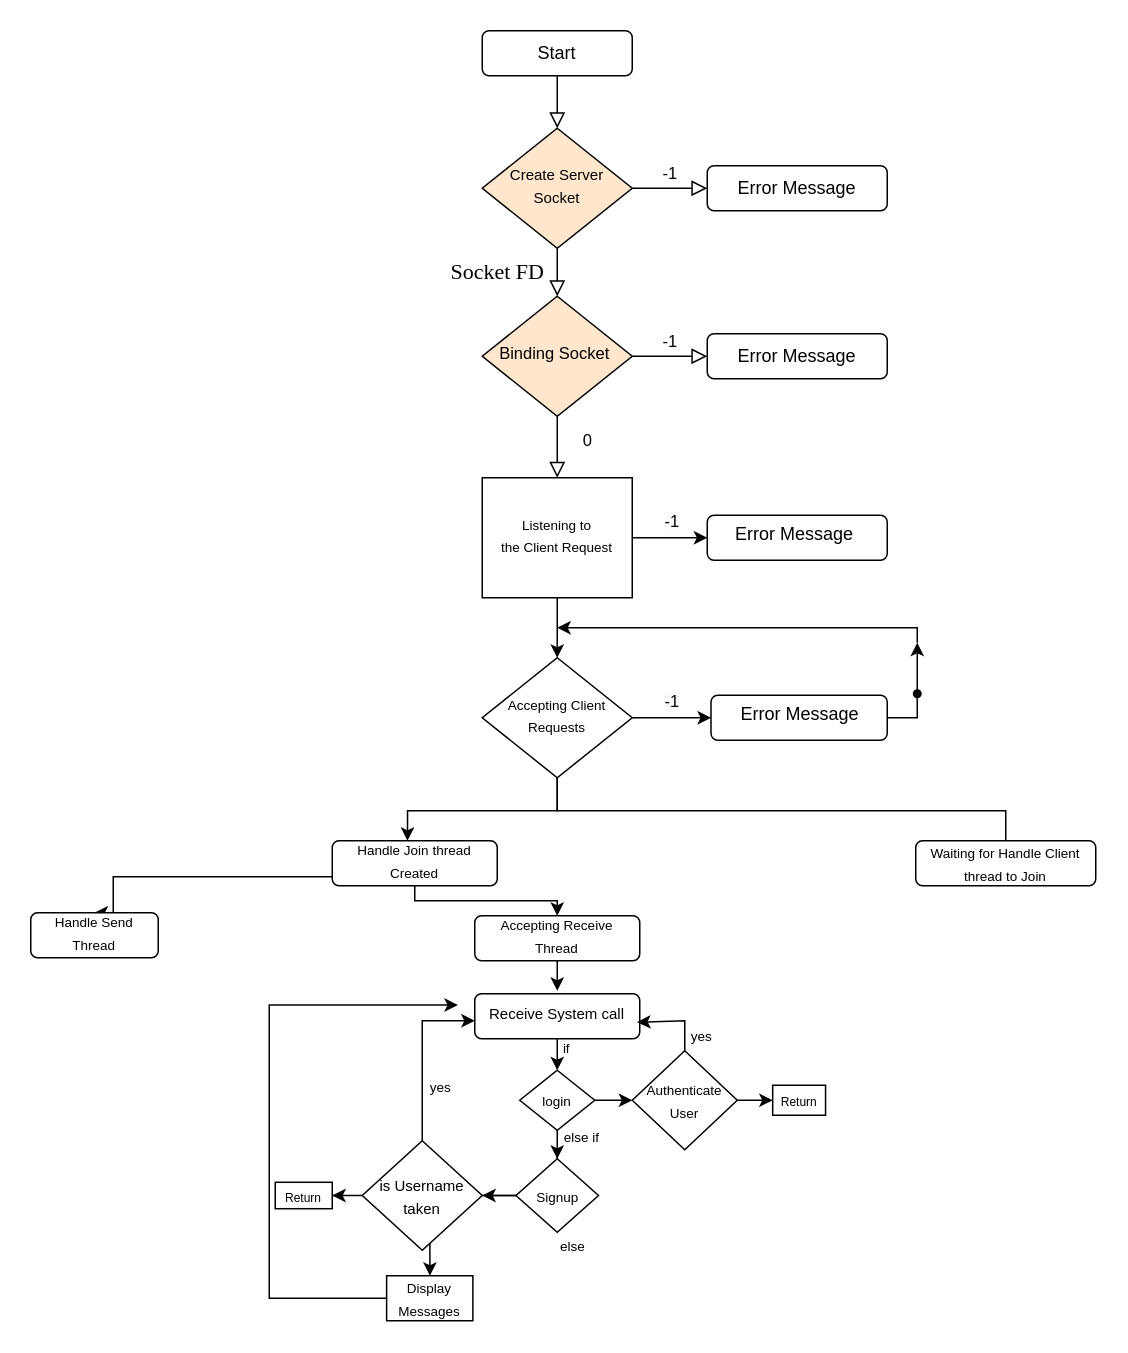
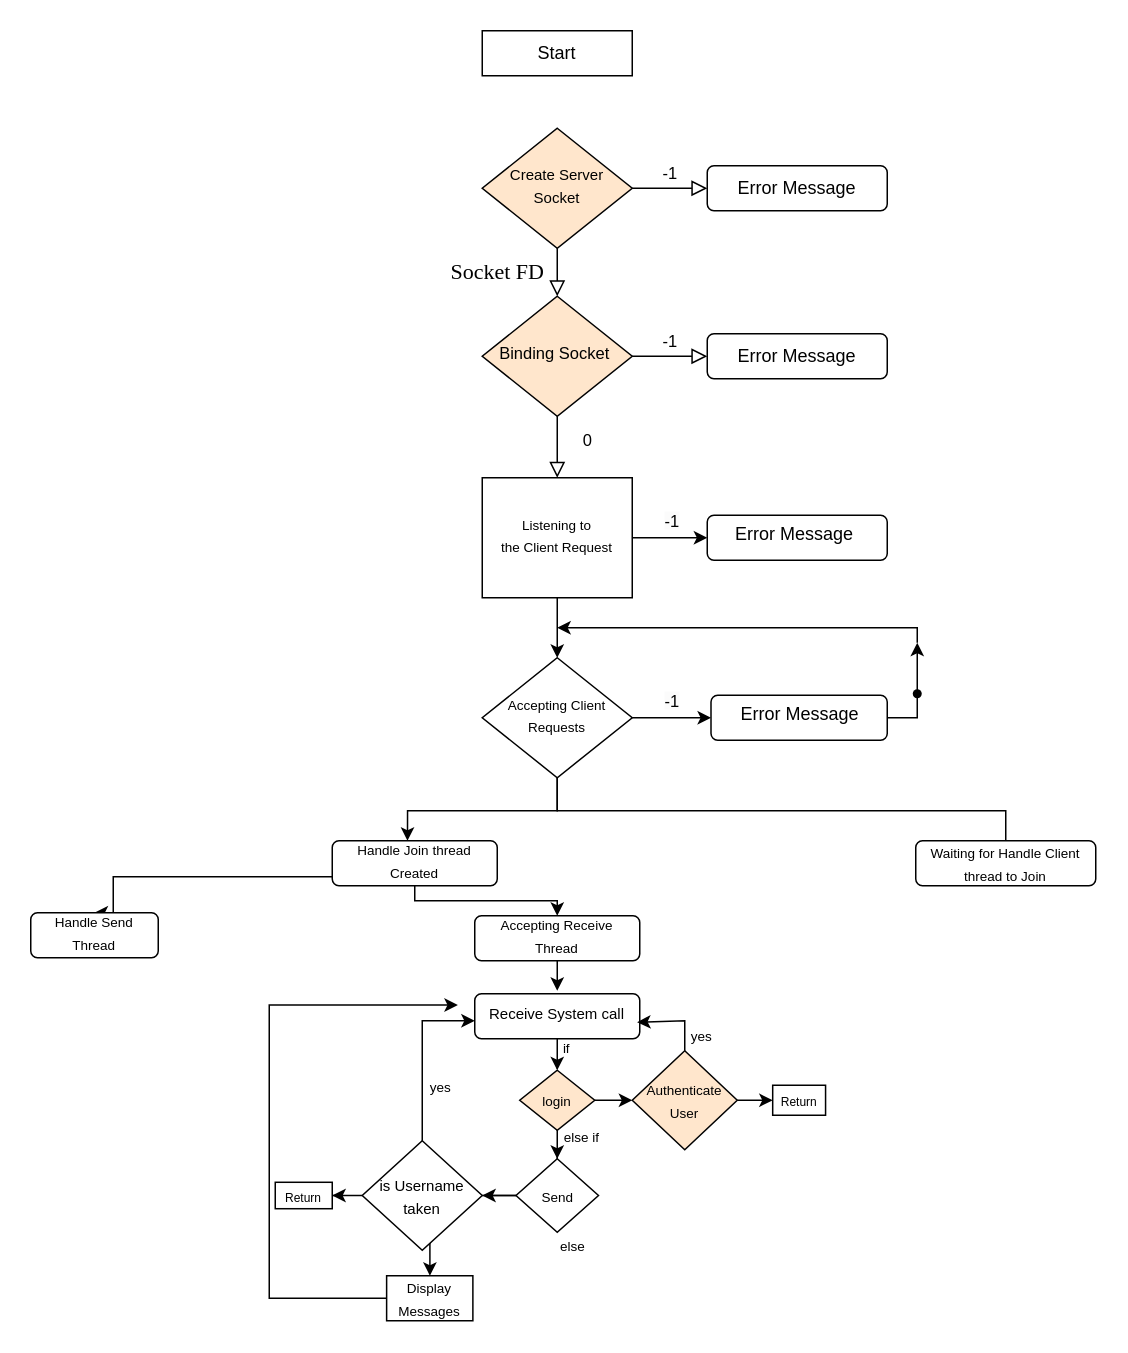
node "Start": shape rounded rectangle -> rectangle
edge "Start" -> "Create Server Socket": removed
node "login": fillcolor #ffffff -> #ffe6cc
node "Authenticate User": fillcolor #ffffff -> #ffe6cc
node "Signup": label "Signup" -> "Send"
